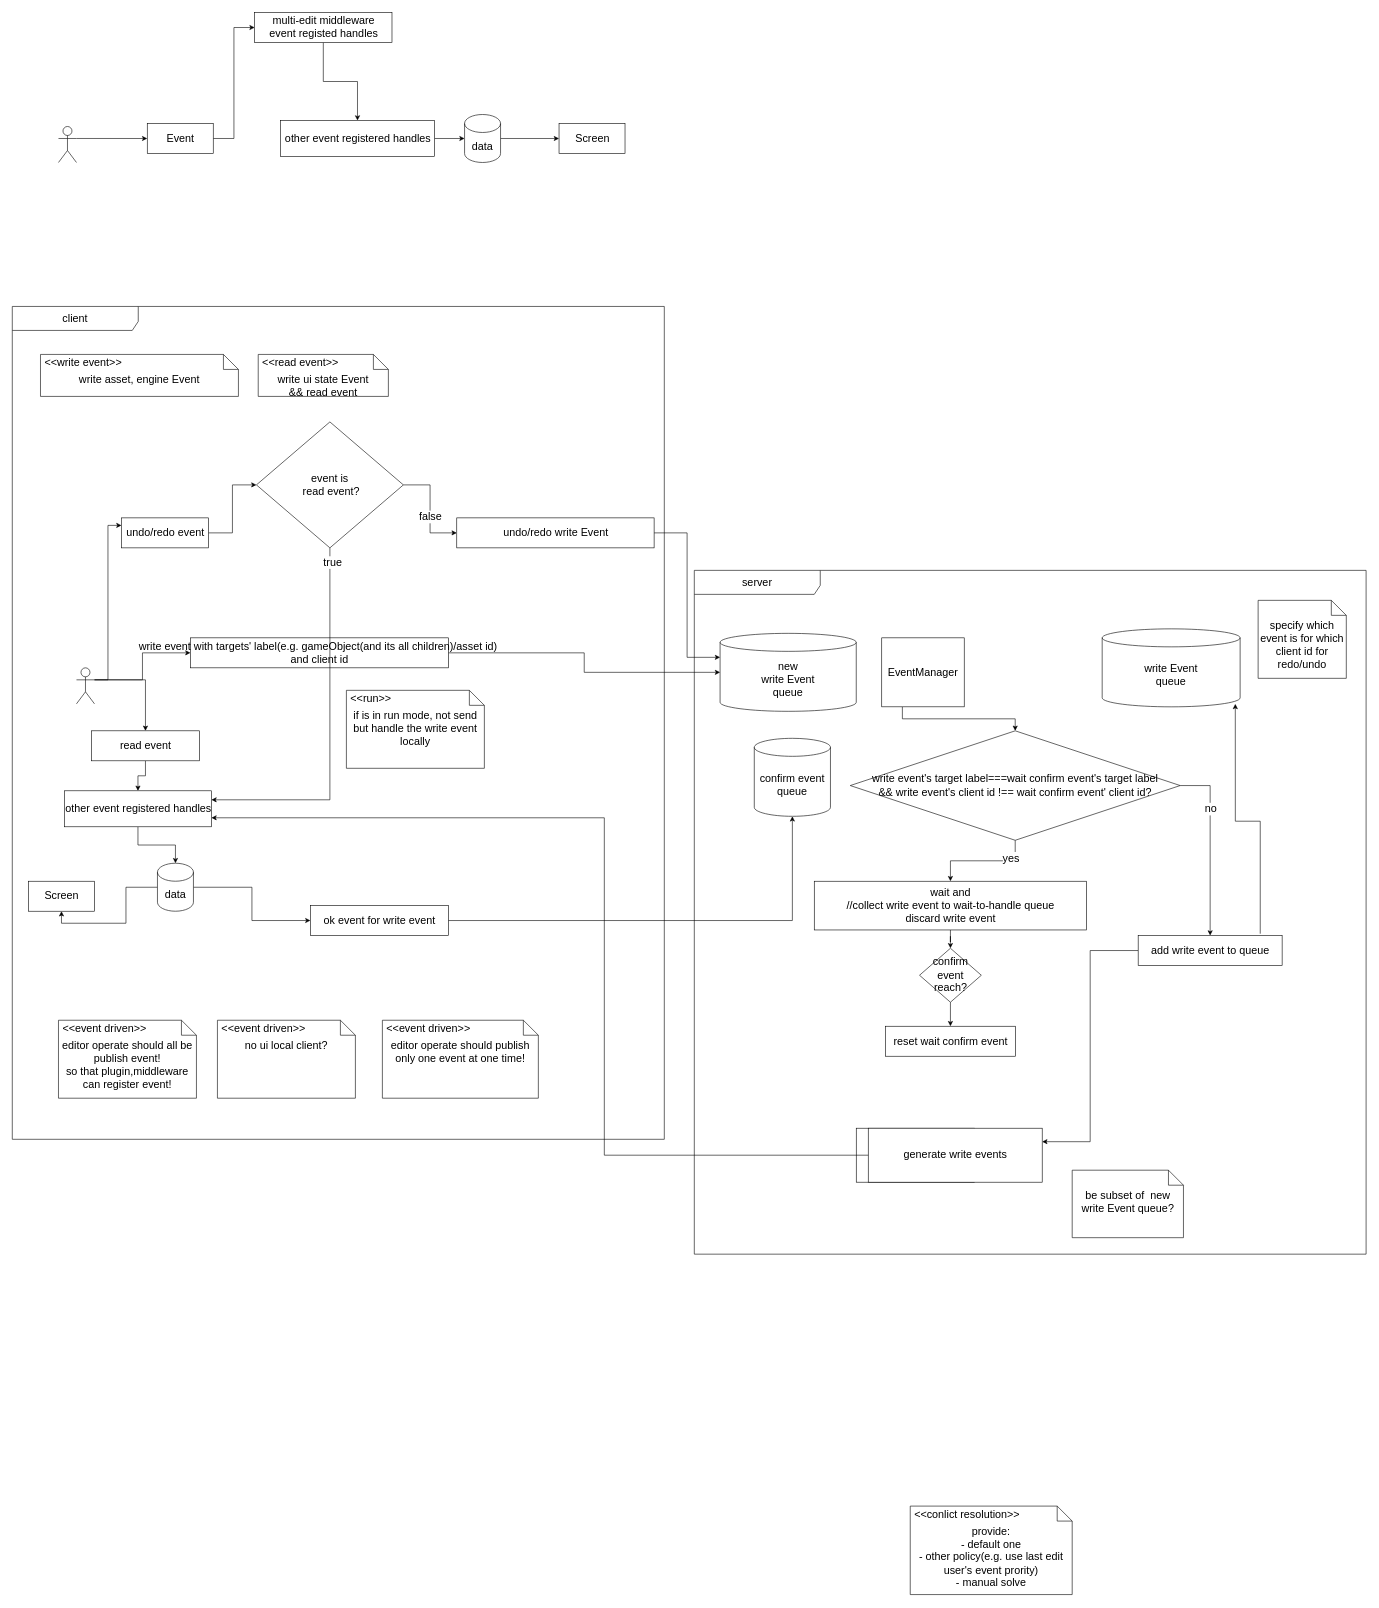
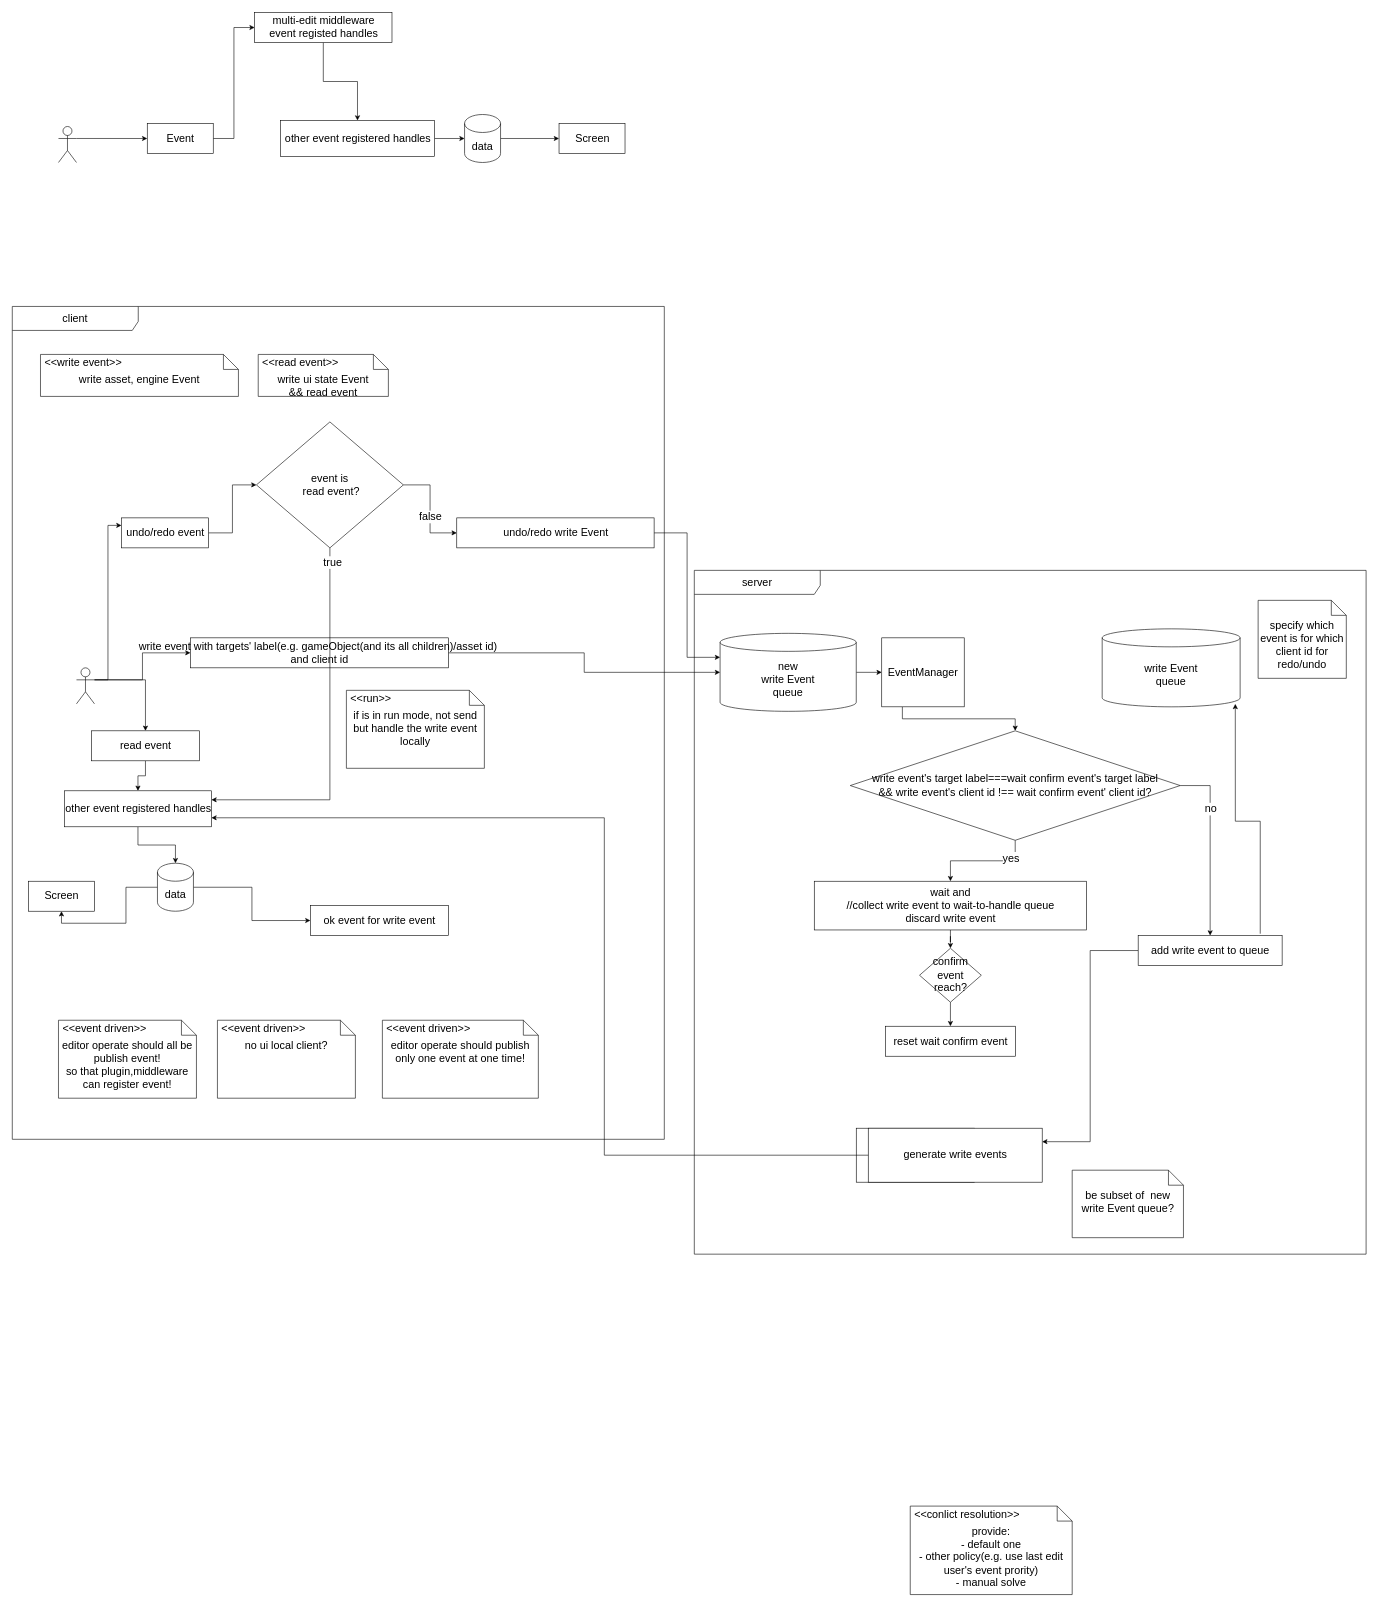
edge "new write Event queue" -> "EventManager": added
node "confirm event queue": removed
edge "ok event for write event" -> "confirm event queue": removed
